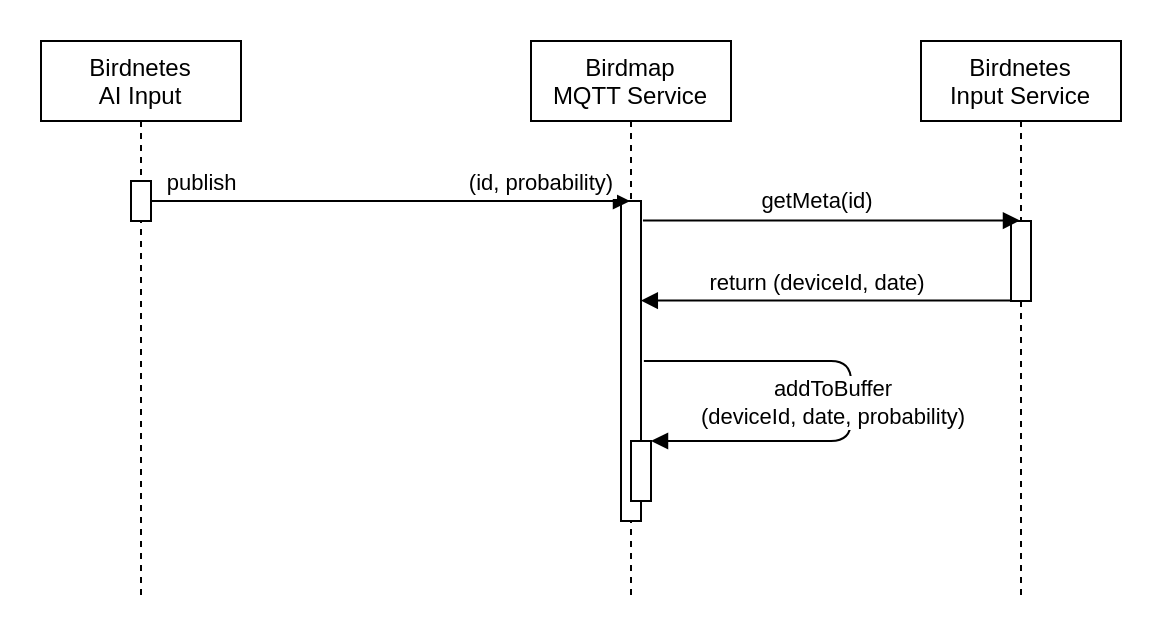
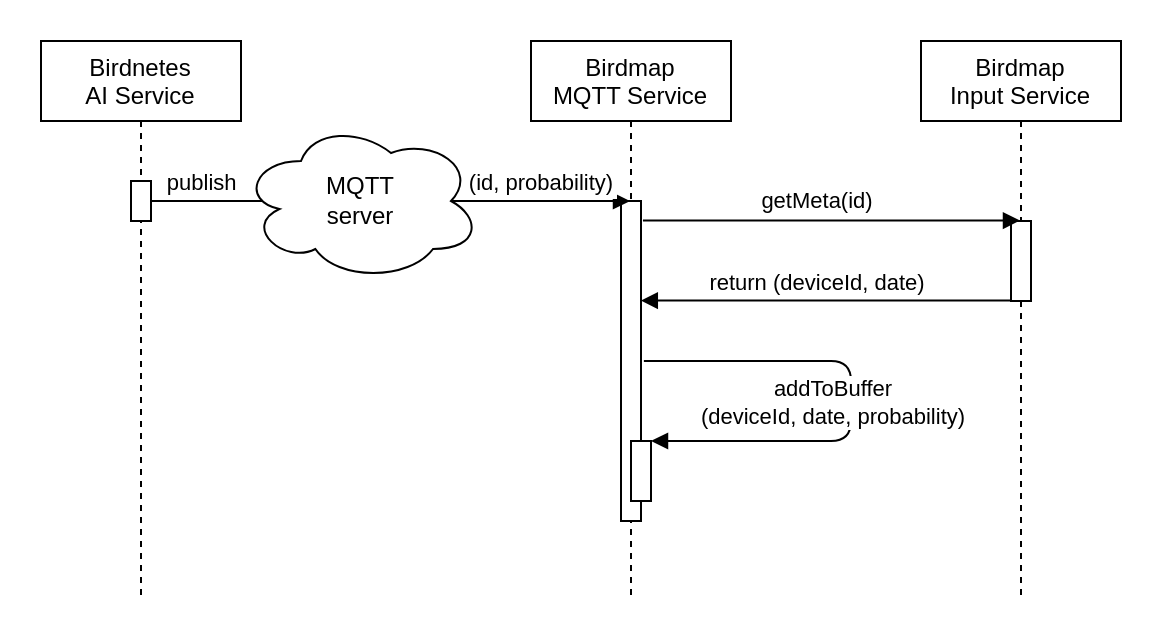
node "Birdnetes AI Input": label "Birdnetes AI Input" -> "Birdnetes AI Service"
node "Birdnetes Input Service": label "Birdnetes Input Service" -> "Birdmap Input Service"
node "MQTT server": added
